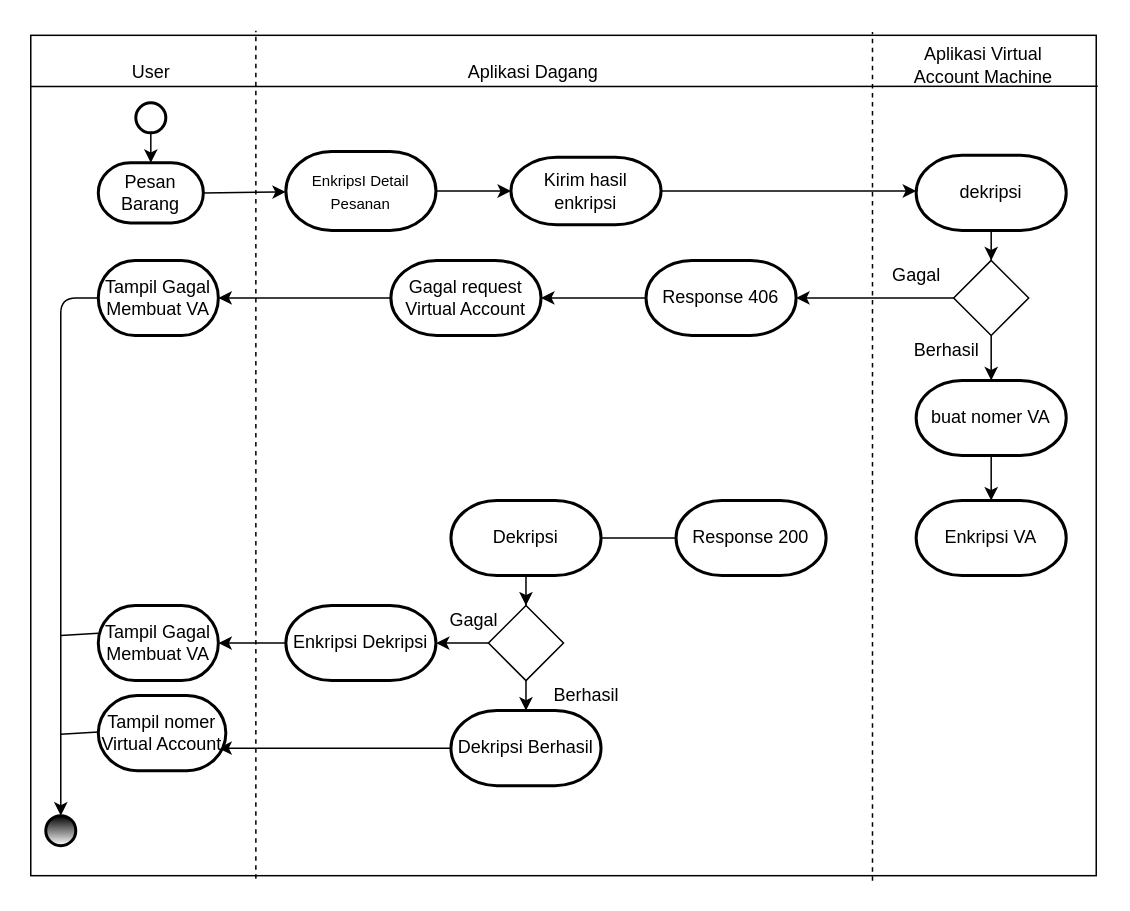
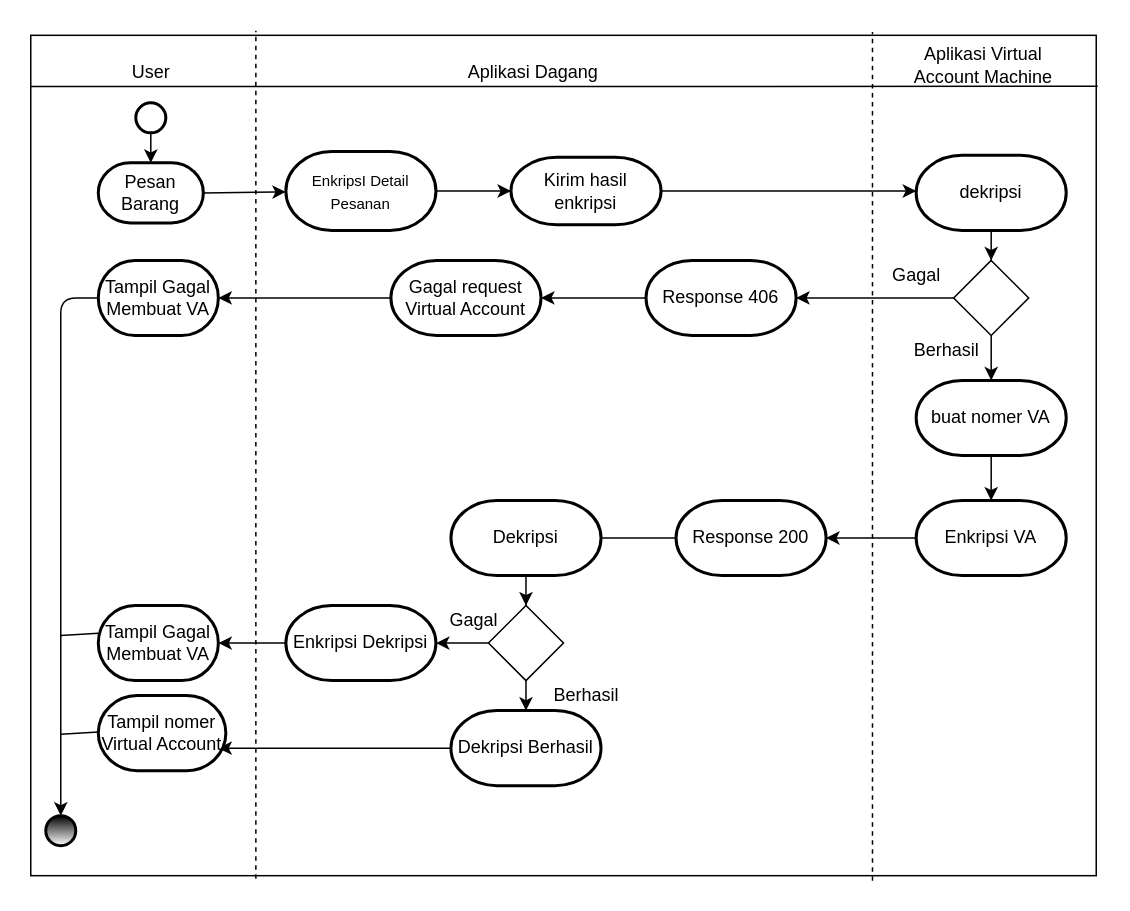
edge "Enkripsi VA" -> "Response 200": added
